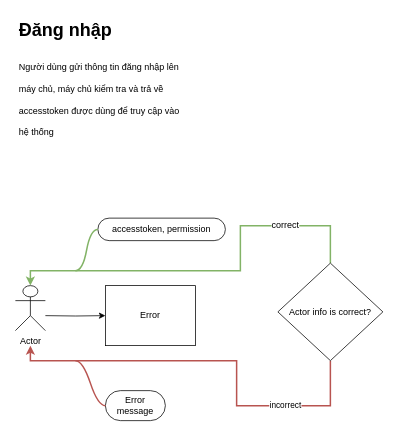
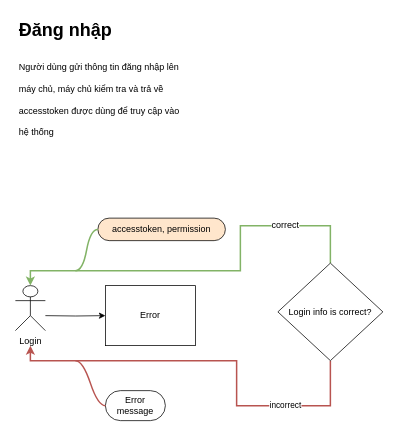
node "accesstoken, permission": fillcolor #ffffff -> #ffe6cc
node "Actor info is correct?": label "Actor info is correct?" -> "Login info is correct?"
node "Actor": label "Actor" -> "Login"
